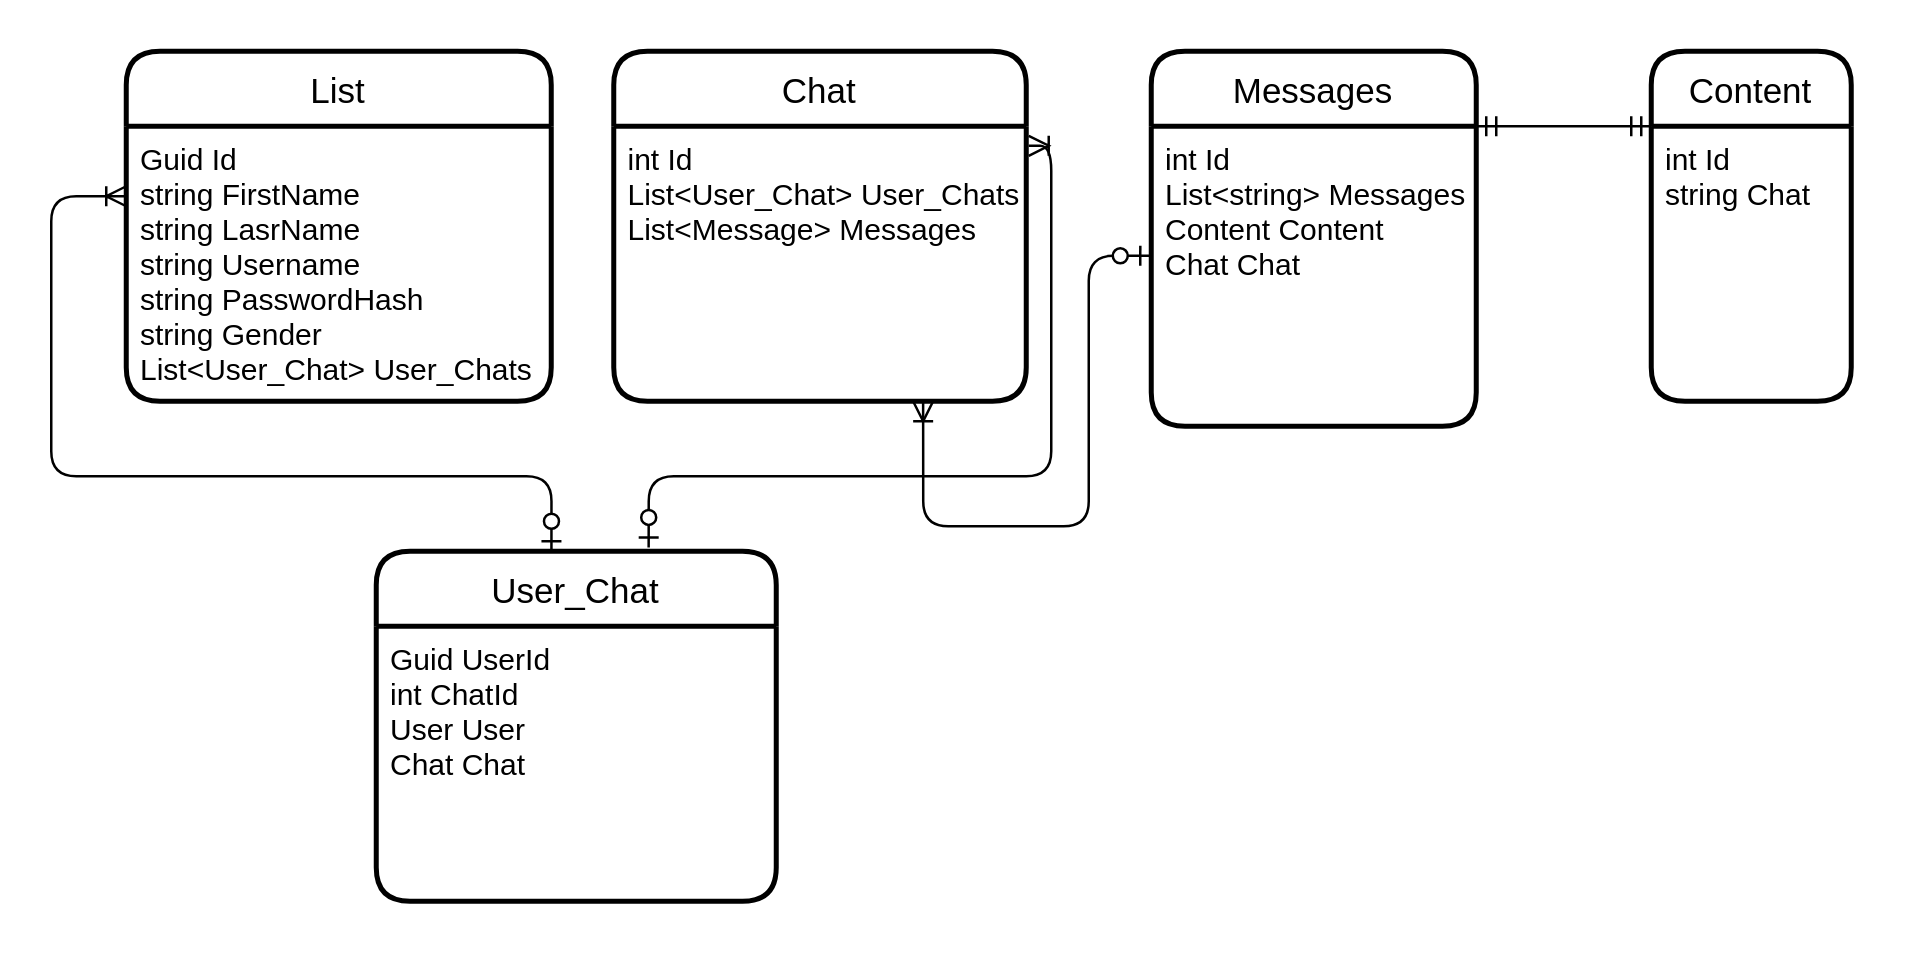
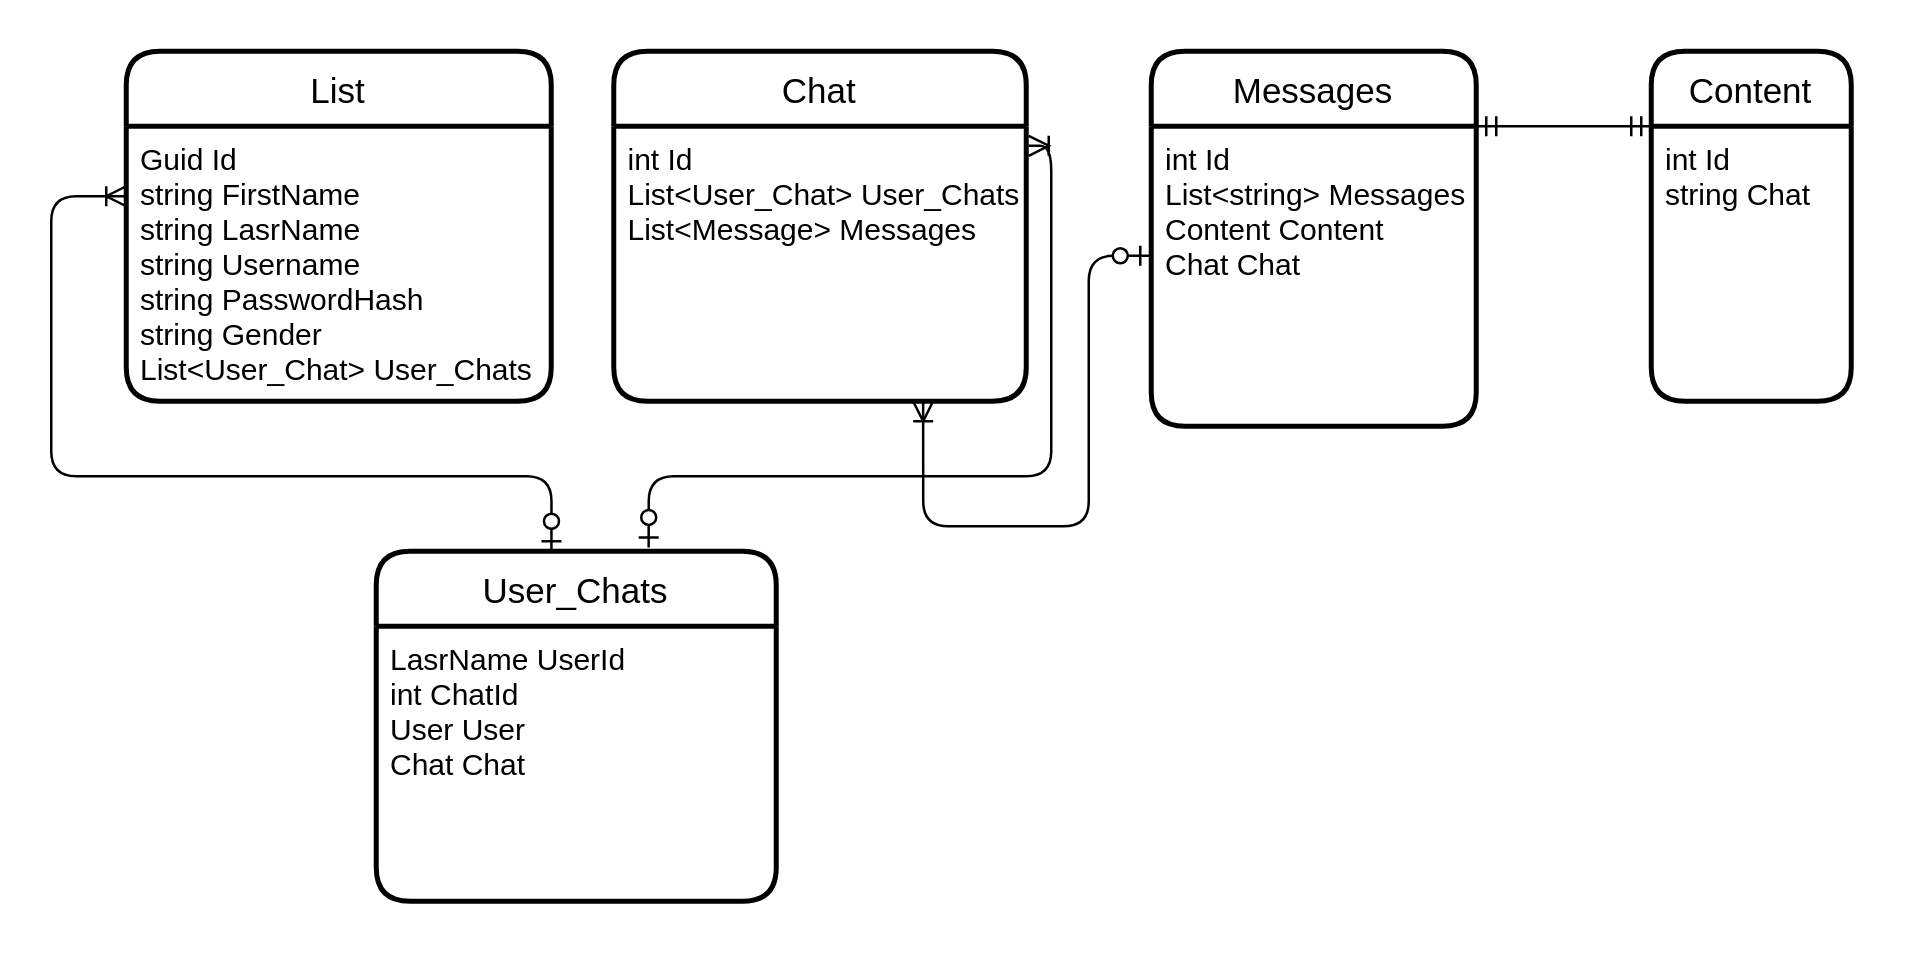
node "User_Chat": label "User_Chat" -> "User_Chats"
node "Guid UserId int ChatId User User Chat Chat": label "Guid UserId int ChatId User User Chat Chat" -> "LasrName UserId int ChatId User User Chat Chat"
